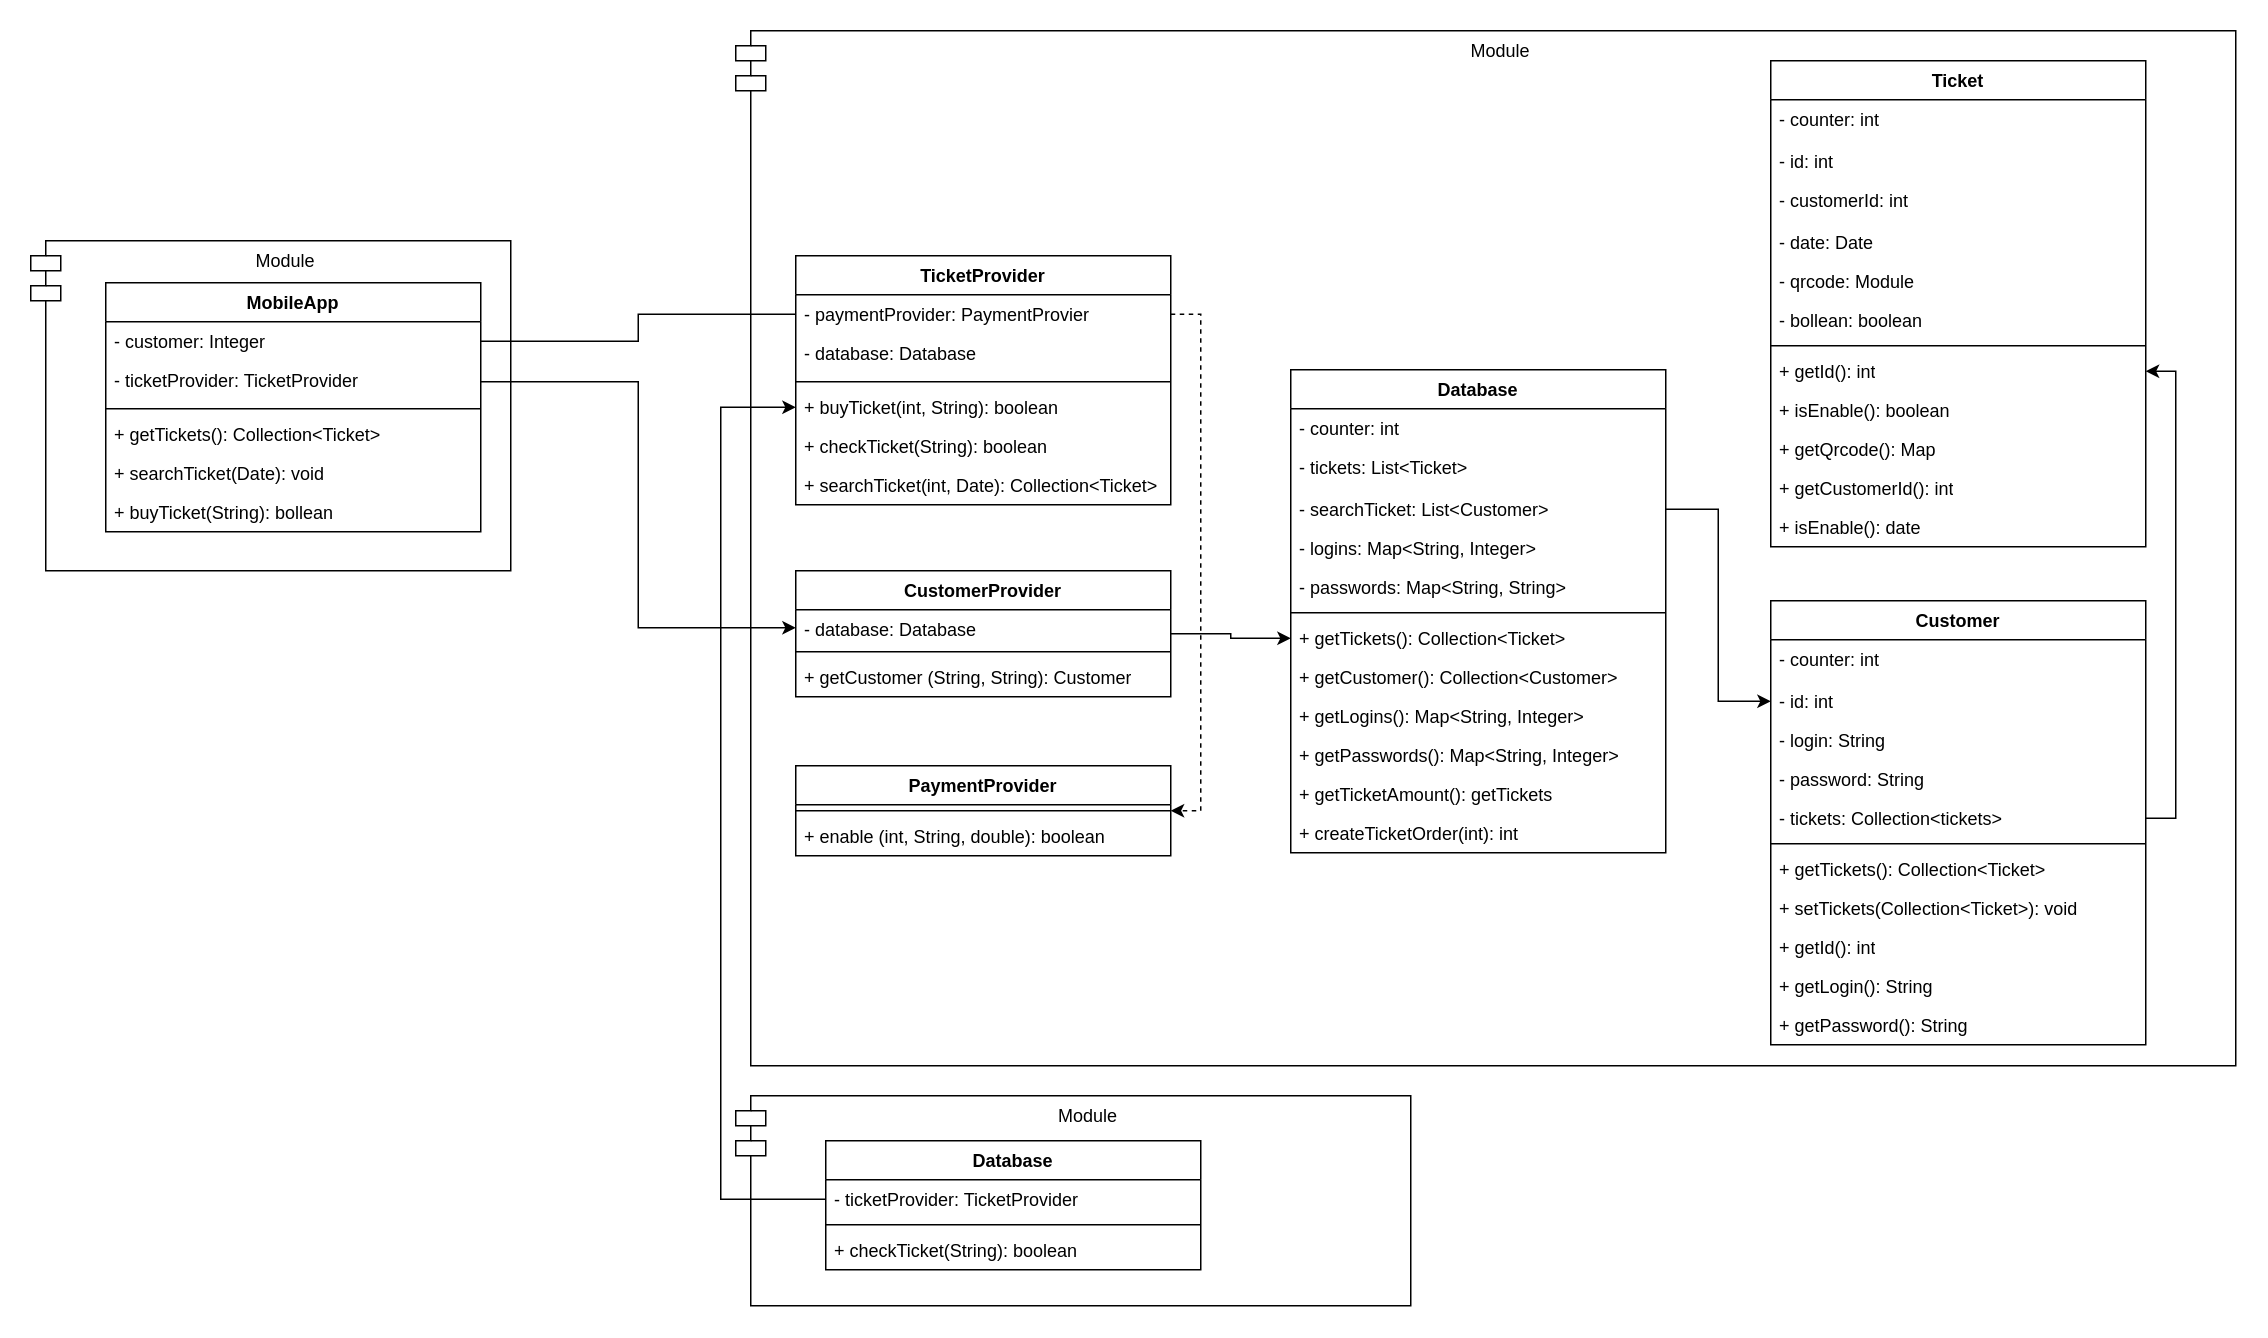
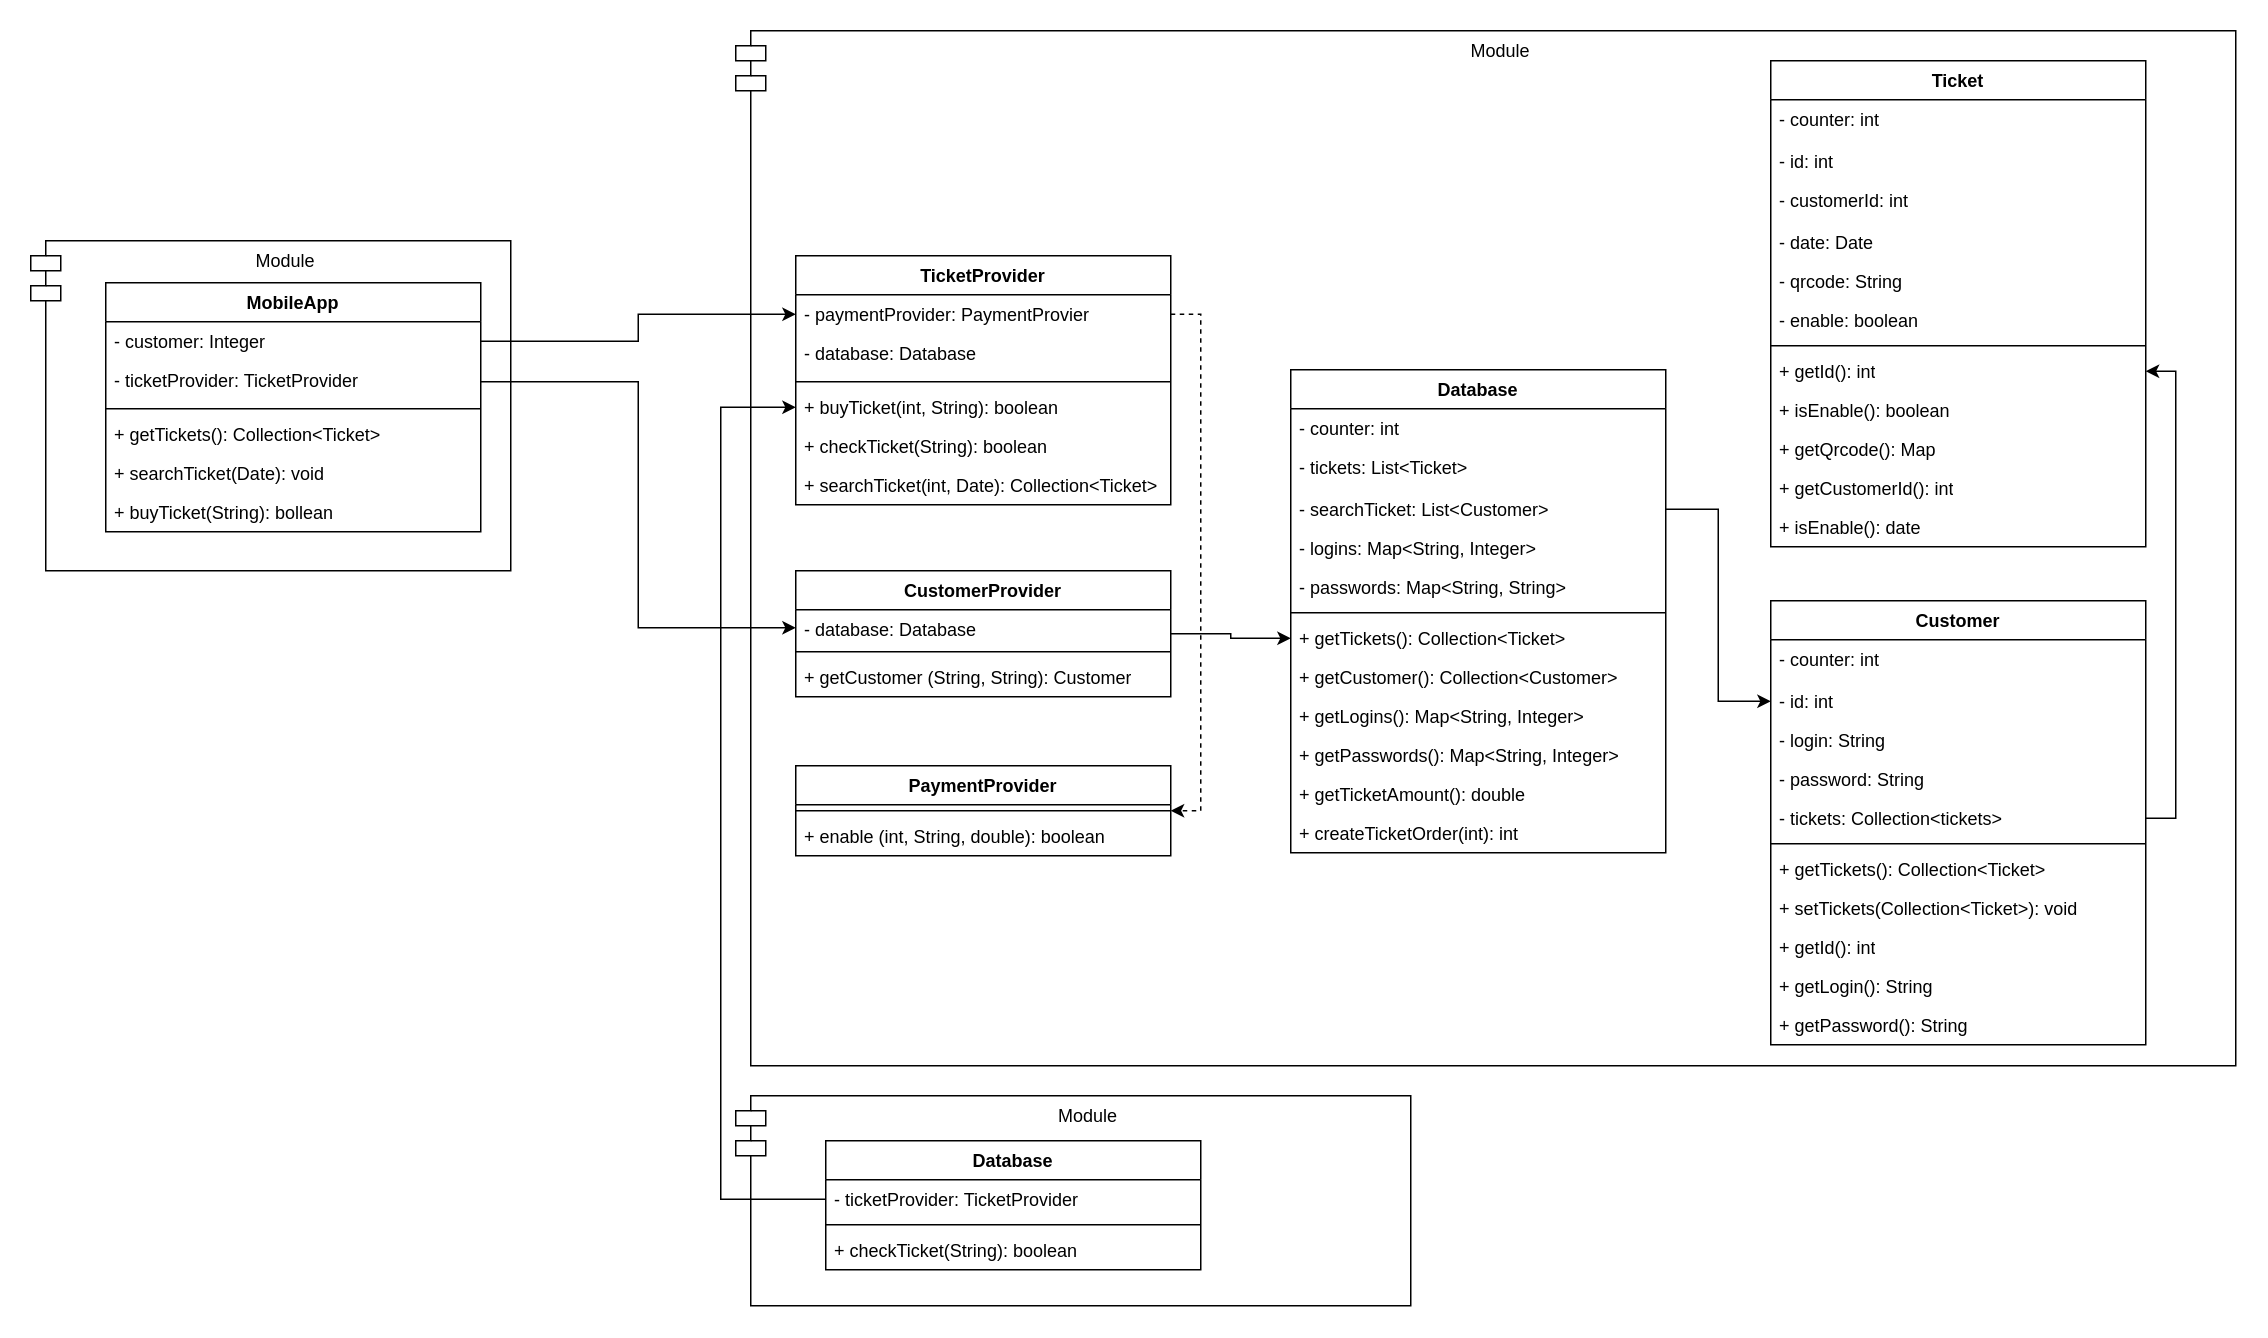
node "- qrcode: Module": label "- qrcode: Module" -> "- qrcode: String"
edge "- paymentProvider: PaymentProvier" -- "- customer: Integer": arrowhead none -> classic
node "- bollean: boolean": label "- bollean: boolean" -> "- enable: boolean"
node "+ getTicketAmount(): getTickets": label "+ getTicketAmount(): getTickets" -> "+ getTicketAmount(): double"
